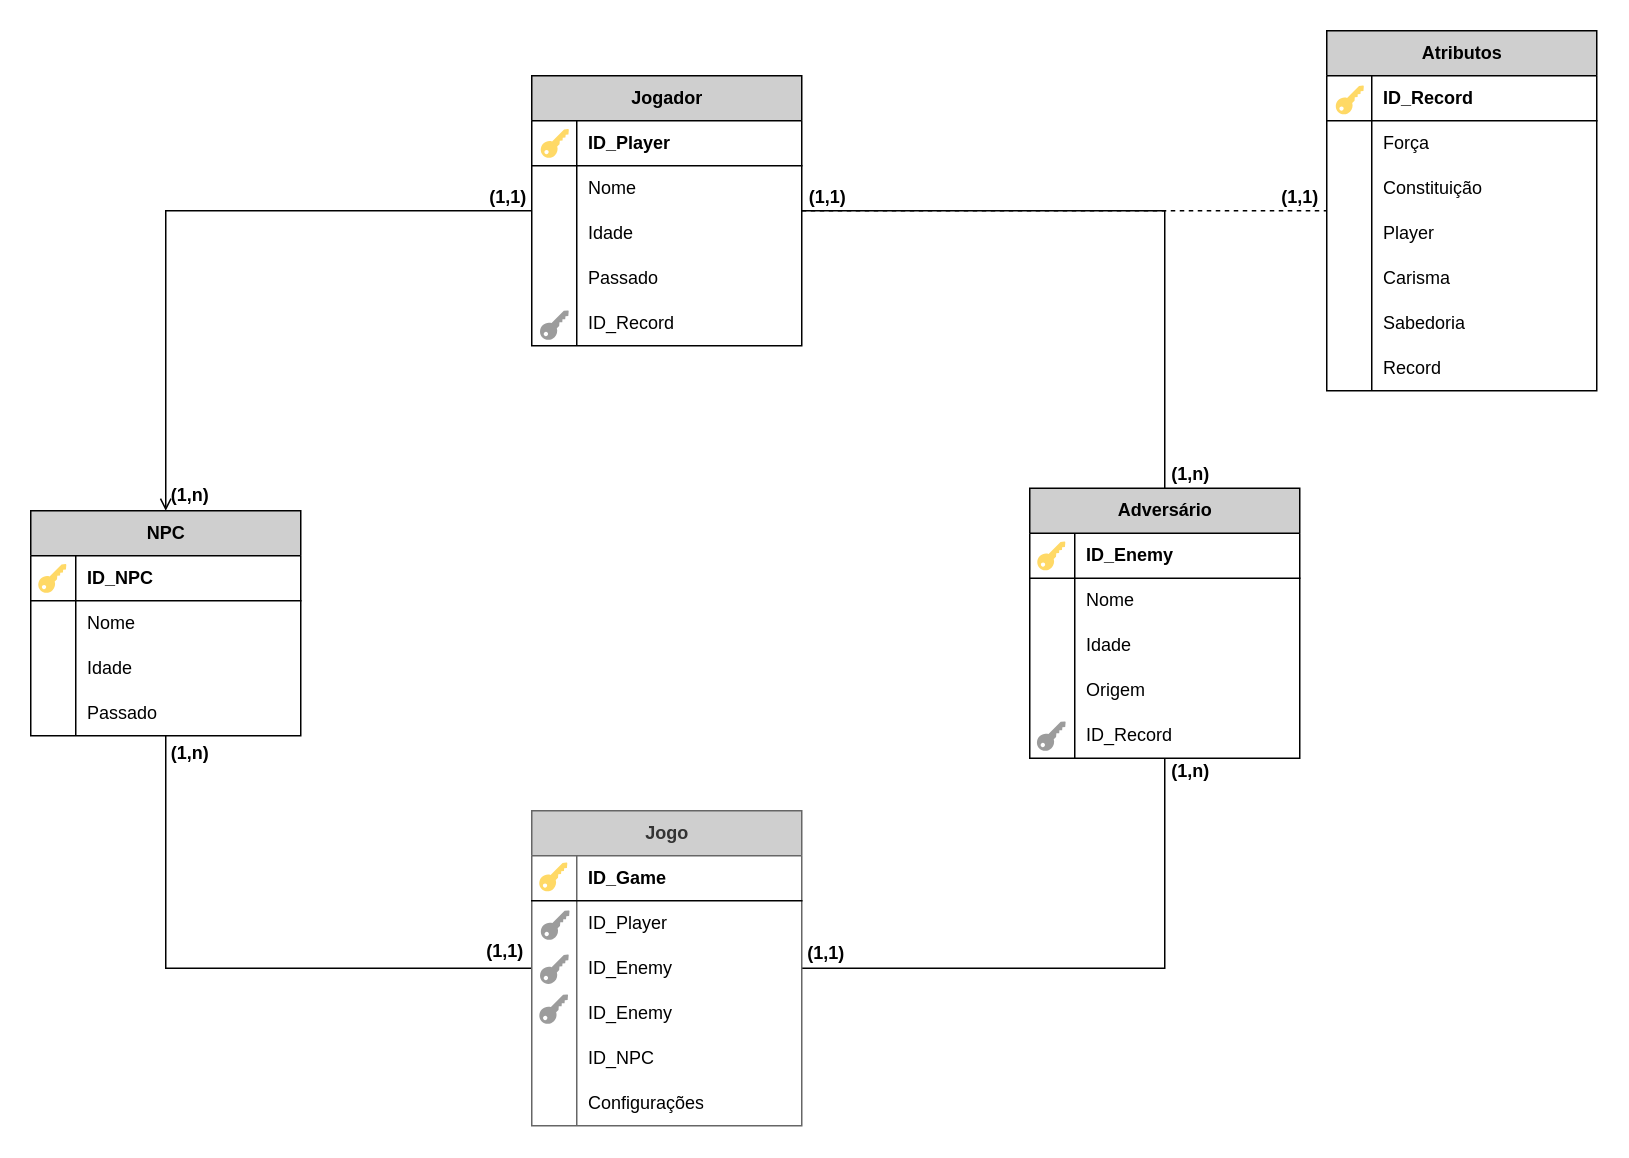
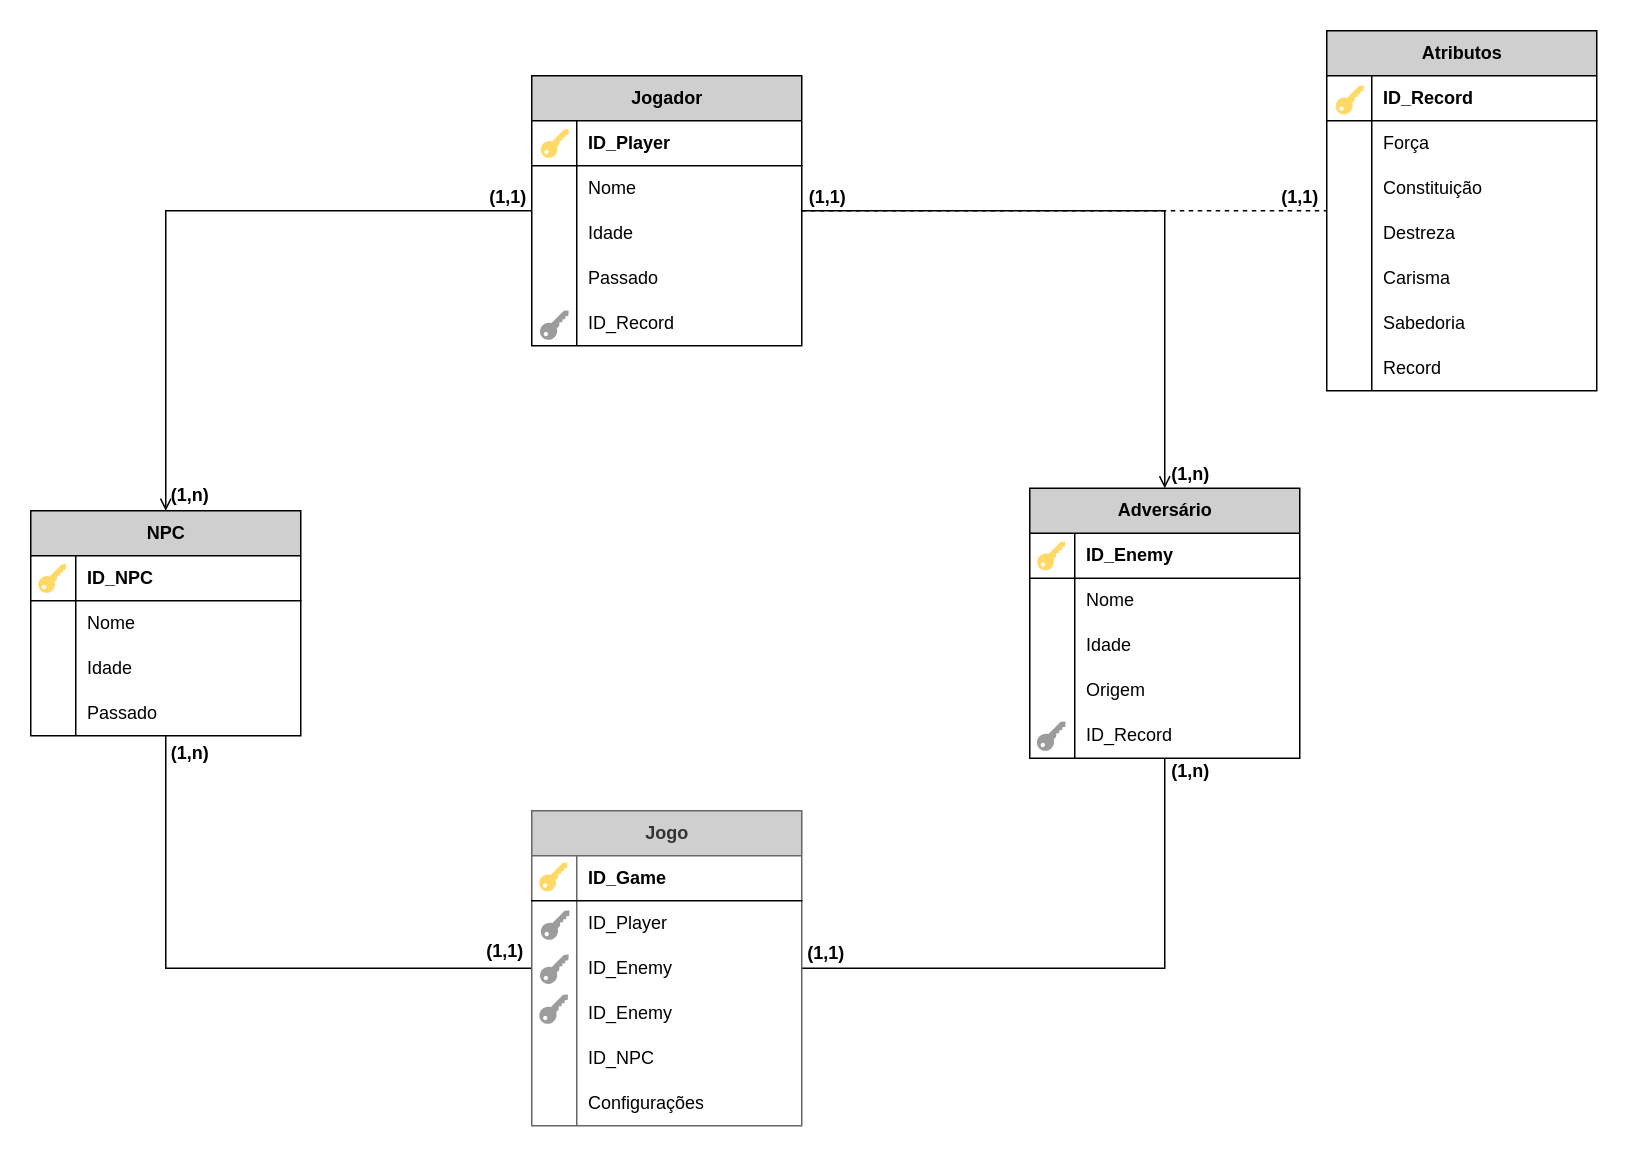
node "Player": label "Player" -> "Destreza"
edge "Jogador" -- "Adversário": arrowhead none -> open
